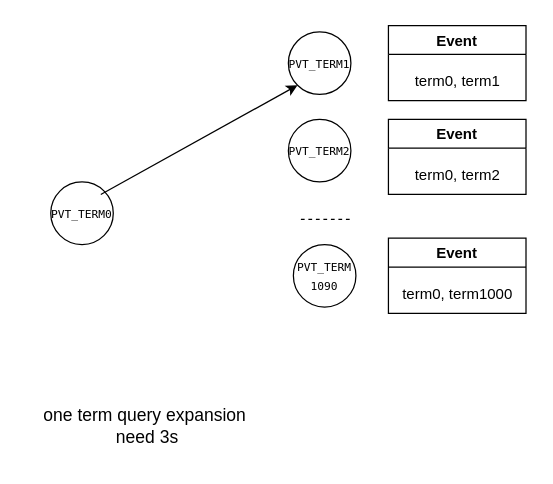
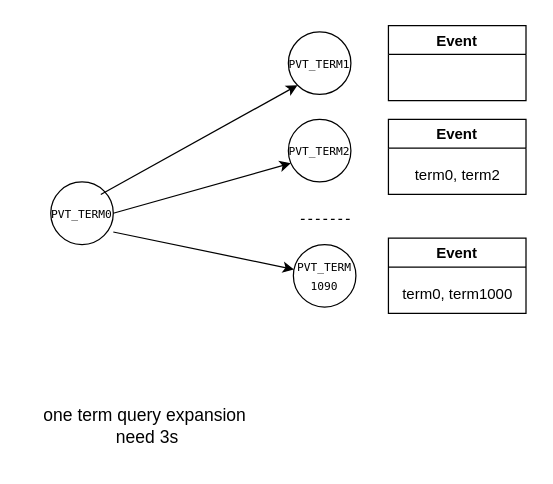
node "term0, term1": removed
edge "PVT_TERM0" -> "PVT_TERM2": added
edge "PVT_TERM0" -> "PVT_TERM 1090": added
